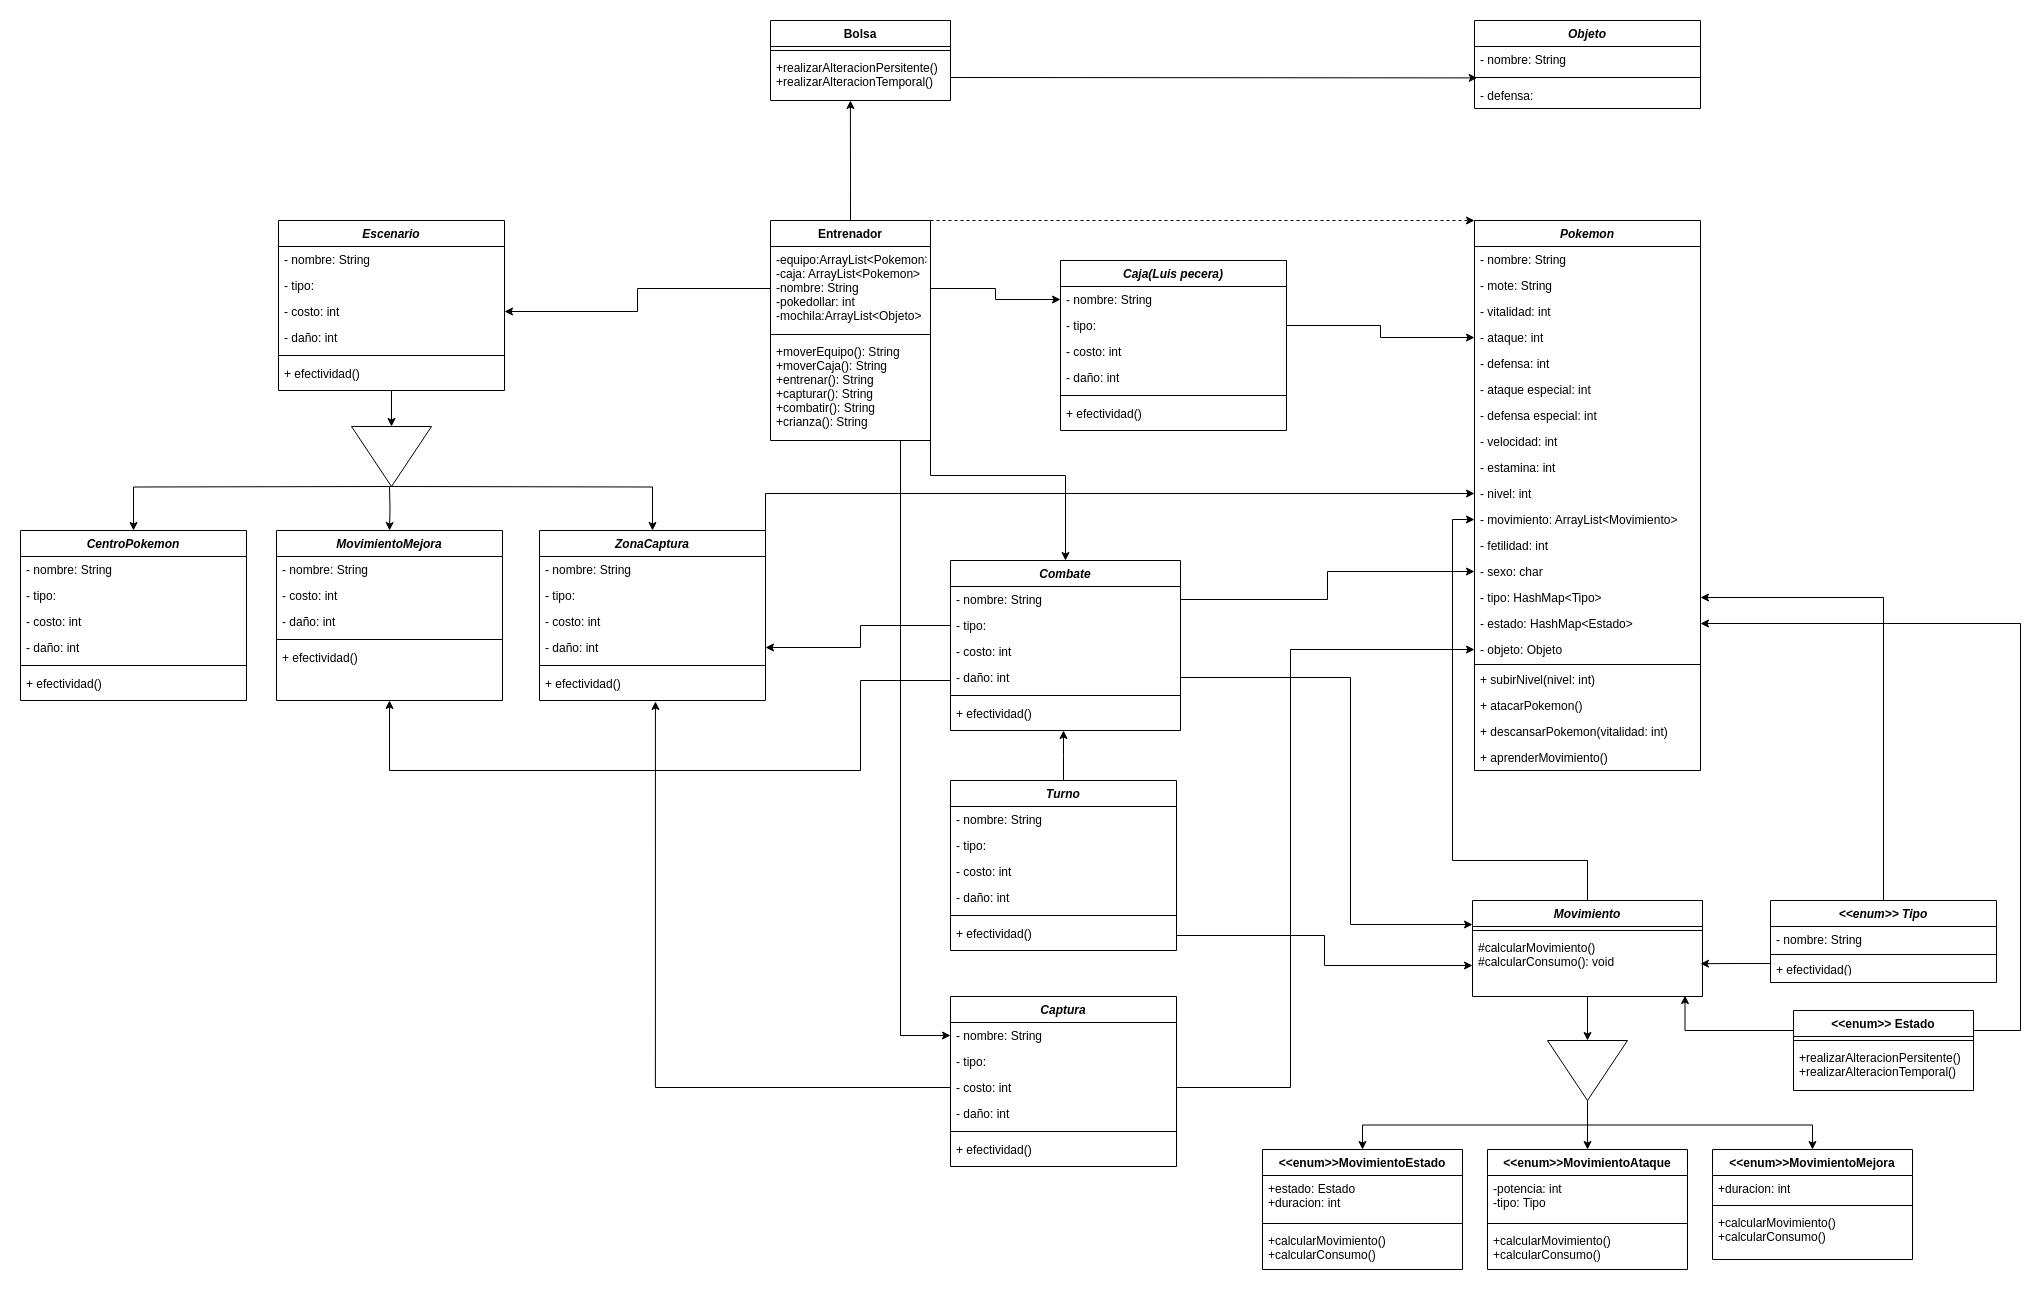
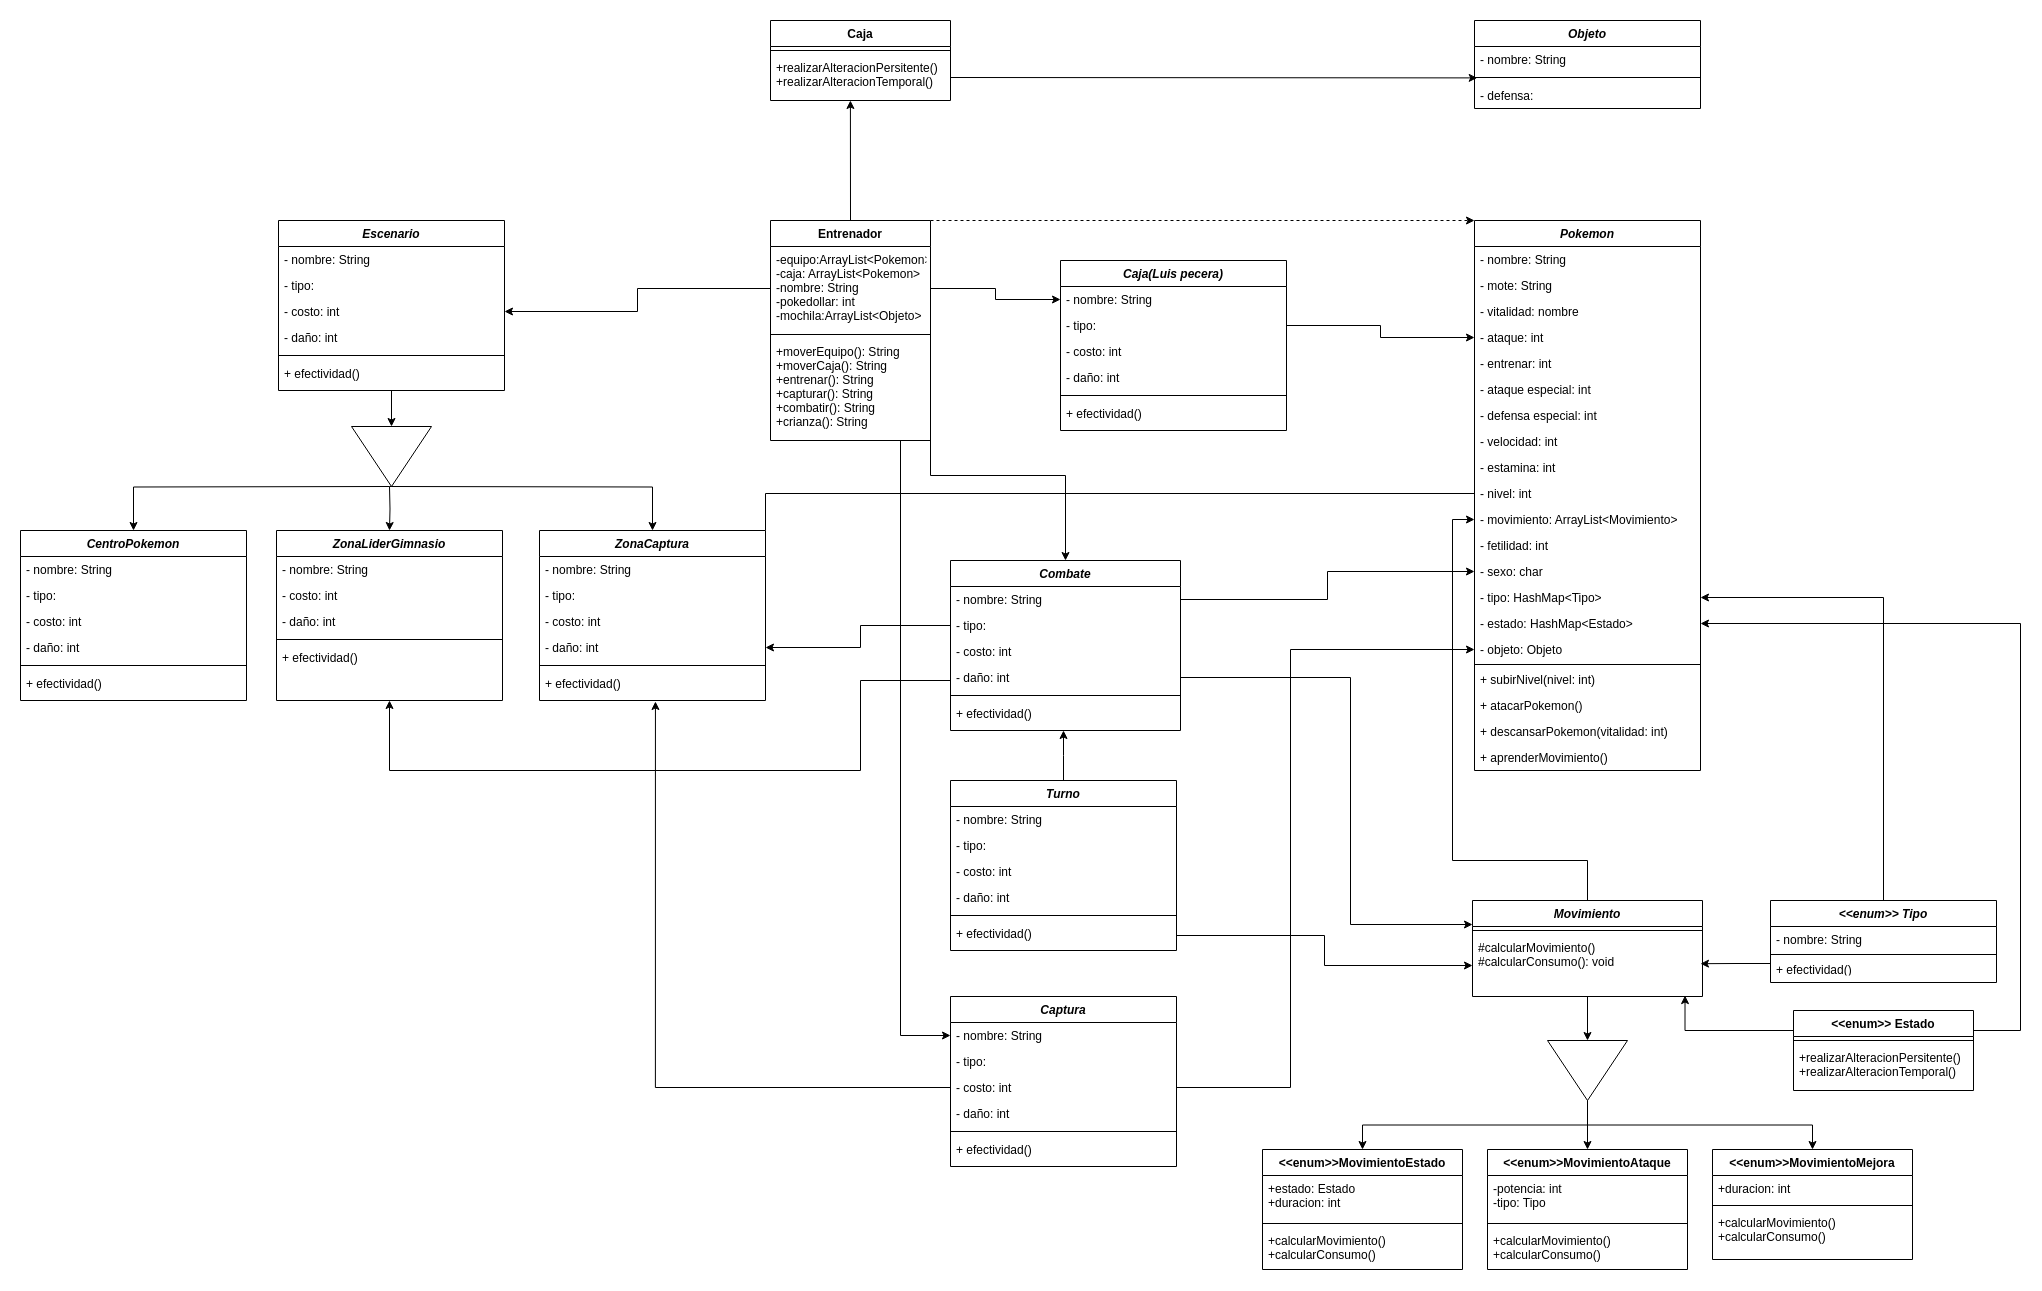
node "Bolsa": label "Bolsa" -> "Caja"
node "- vitalidad: int": label "- vitalidad: int" -> "- vitalidad: nombre"
node "- defensa: int": label "- defensa: int" -> "- entrenar: int"
edge "ZonaCaptura" -> "- nivel: int": arrowhead classic -> none
node "MovimientoMejora": label "MovimientoMejora" -> "ZonaLiderGimnasio"
